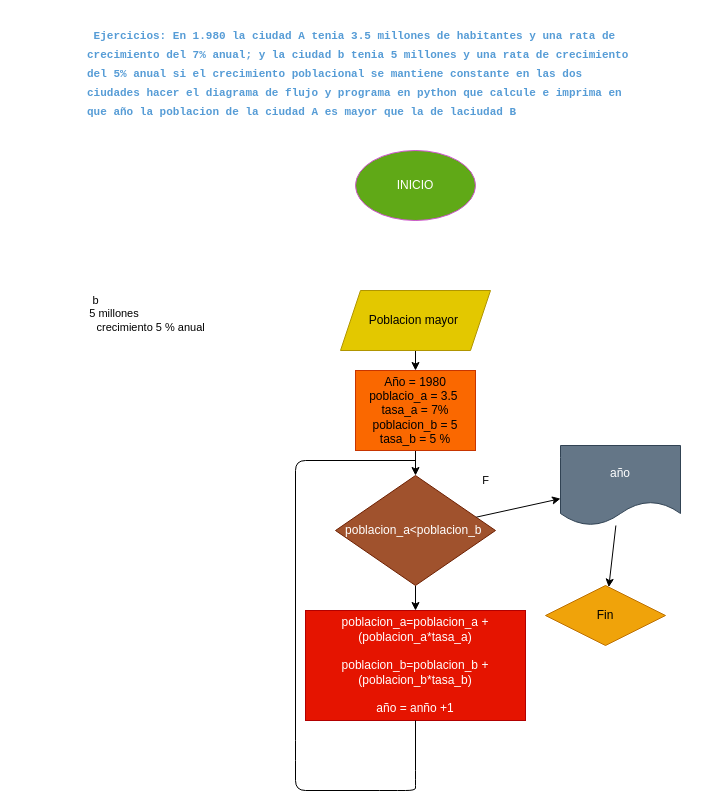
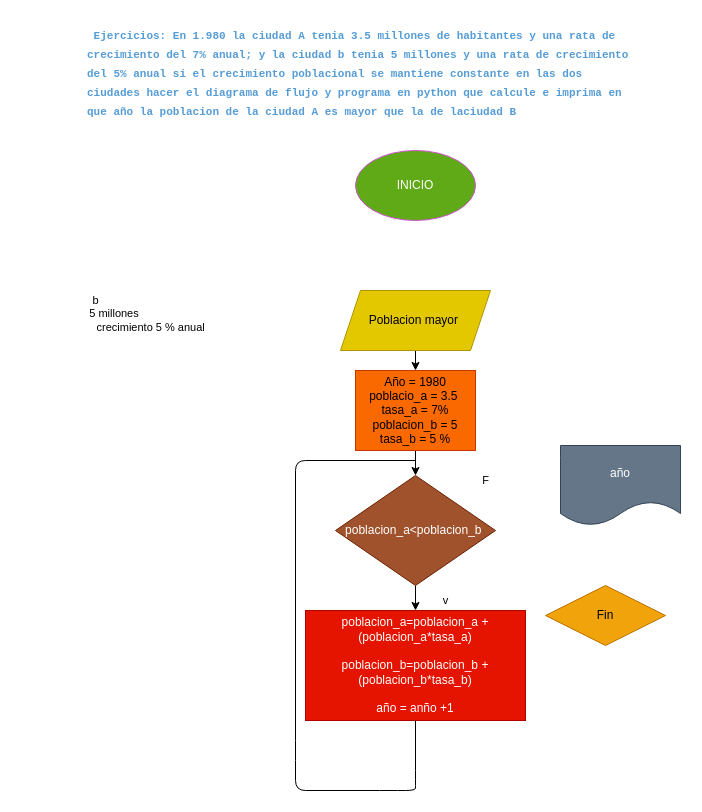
edge "poblacion_a<poblacion_b" -> "año": removed
edge "año" -> "Fin": removed
node "v": added
